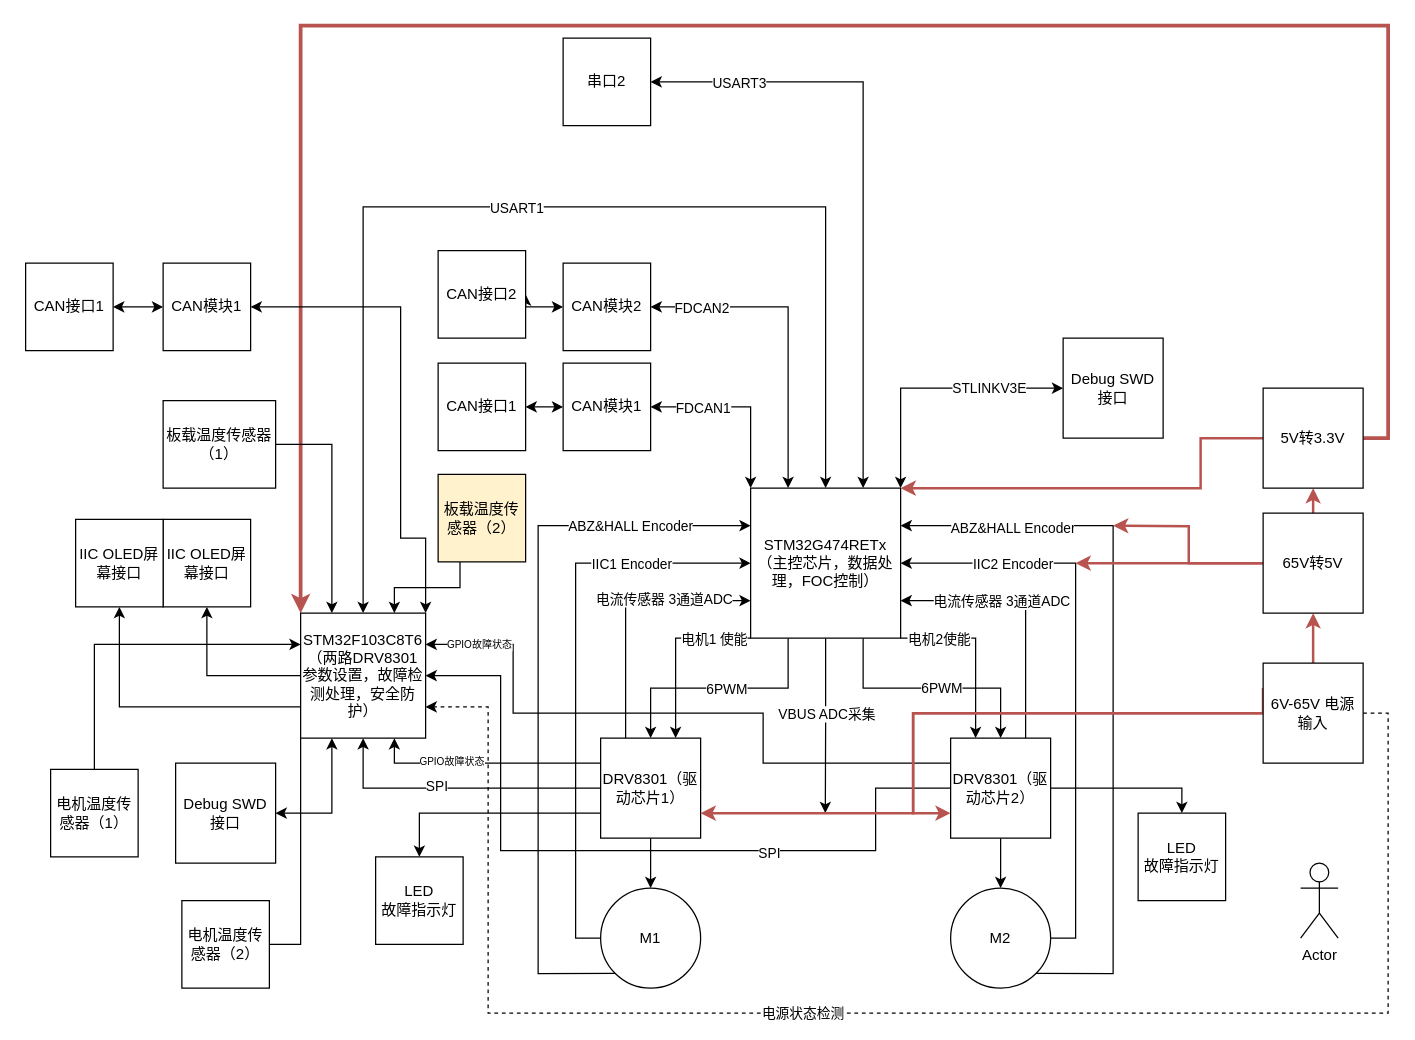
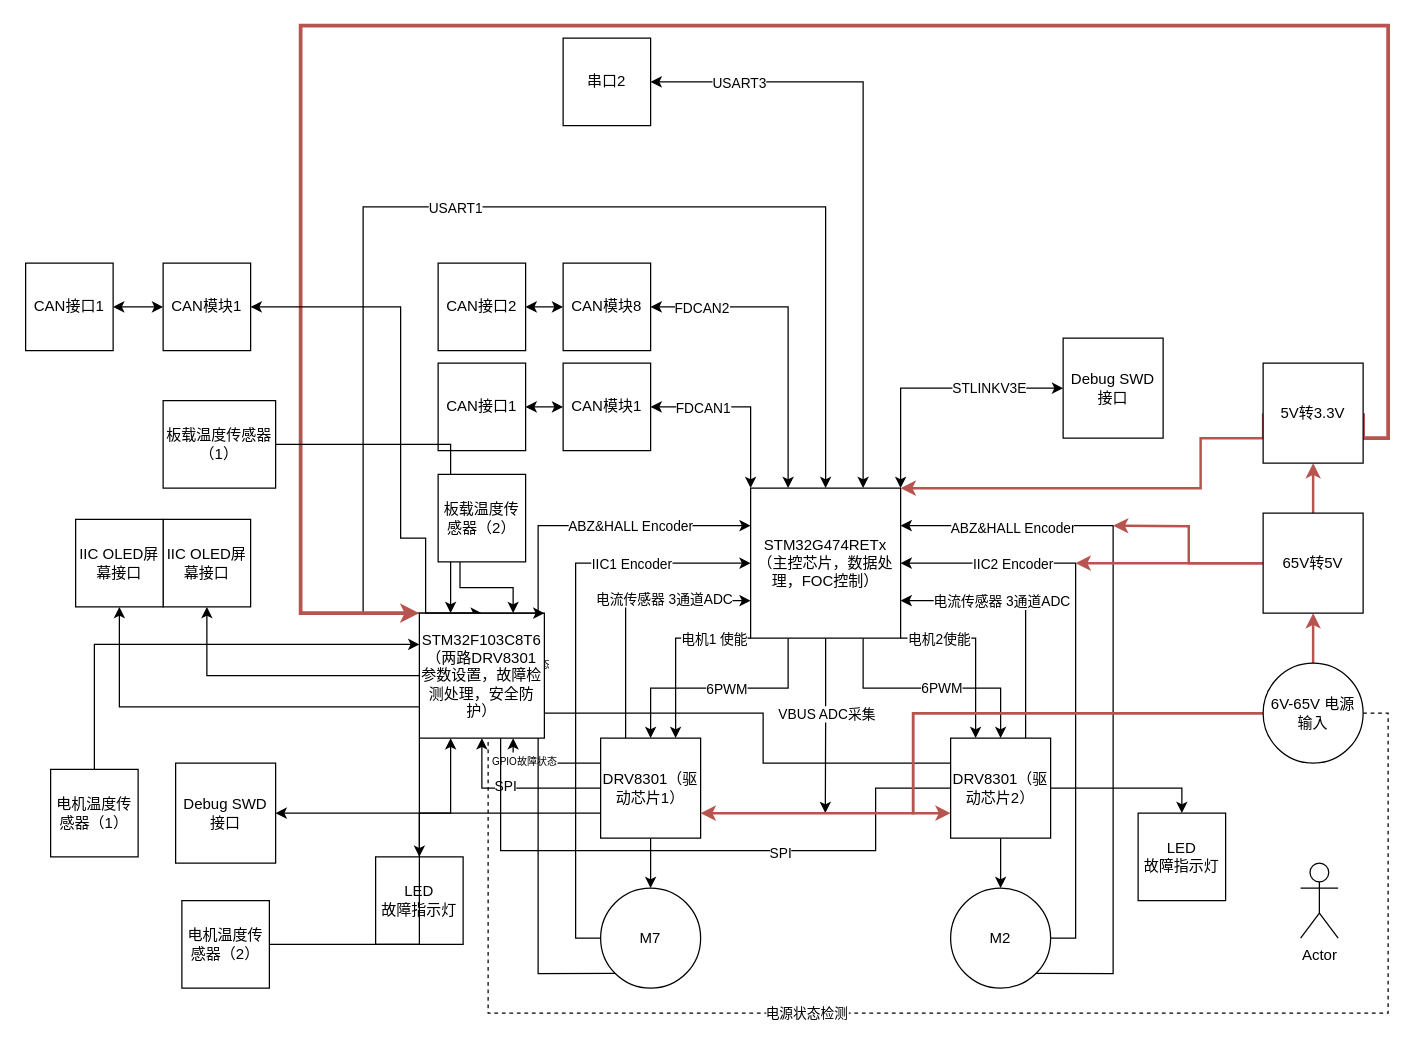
node "CAN接口2": moved (482, 294) -> (482, 307)
node "CAN模块2": label "CAN模块2" -> "CAN模块8"
node "5V转3.3V": moved (1313, 438) -> (1313, 413)
node "板载温度传感器（2）": fillcolor #fff2cc -> #ffffff
node "STM32F103C8T6（两路DRV8301参数设置，故障检测处理，安全防护）": moved (363, 676) -> (482, 676)
node "6V-65V 电源输入": shape rectangle -> ellipse
node "M1": label "M1" -> "M7"
